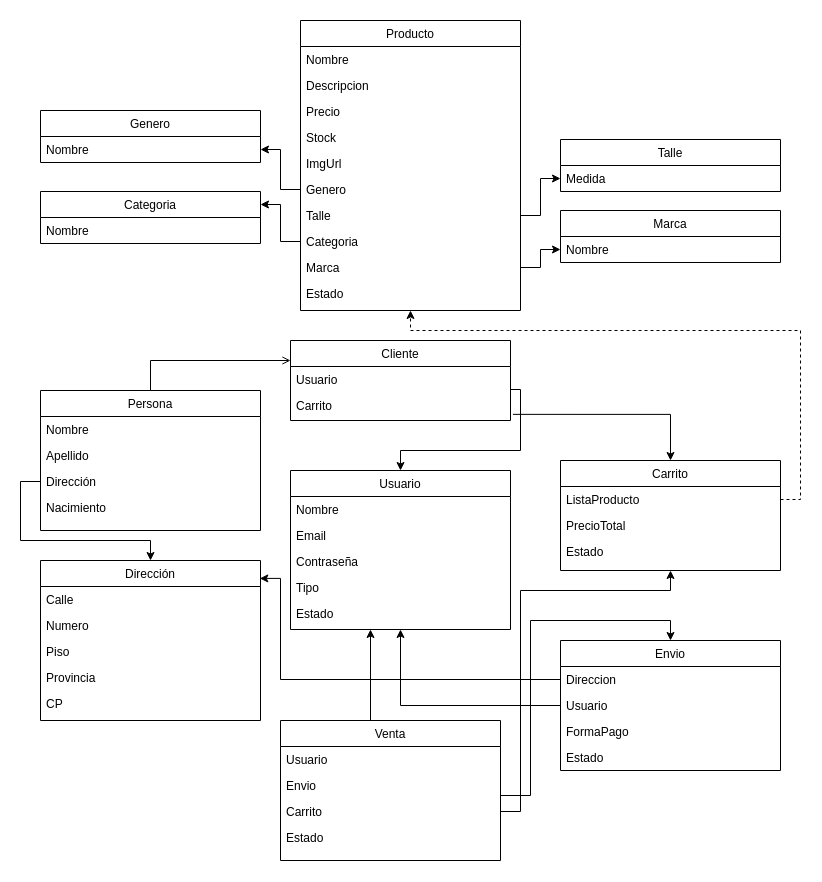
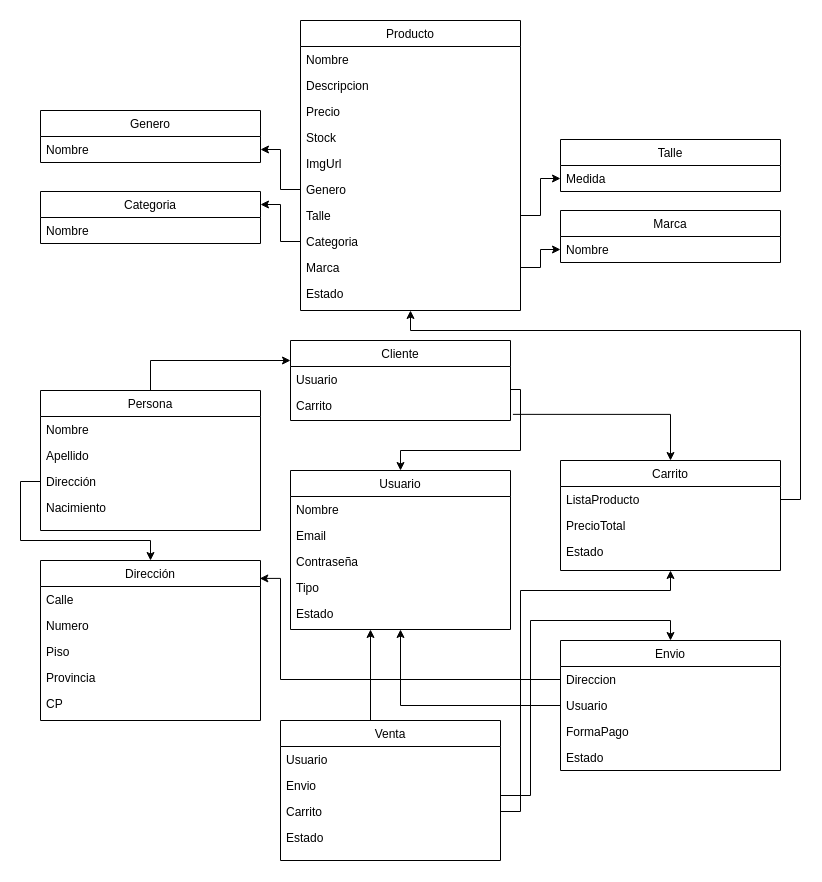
edge "ListaProducto" -> "Producto": style dashed -> solid
edge "Persona" -> "Cliente": arrowhead open -> classic
